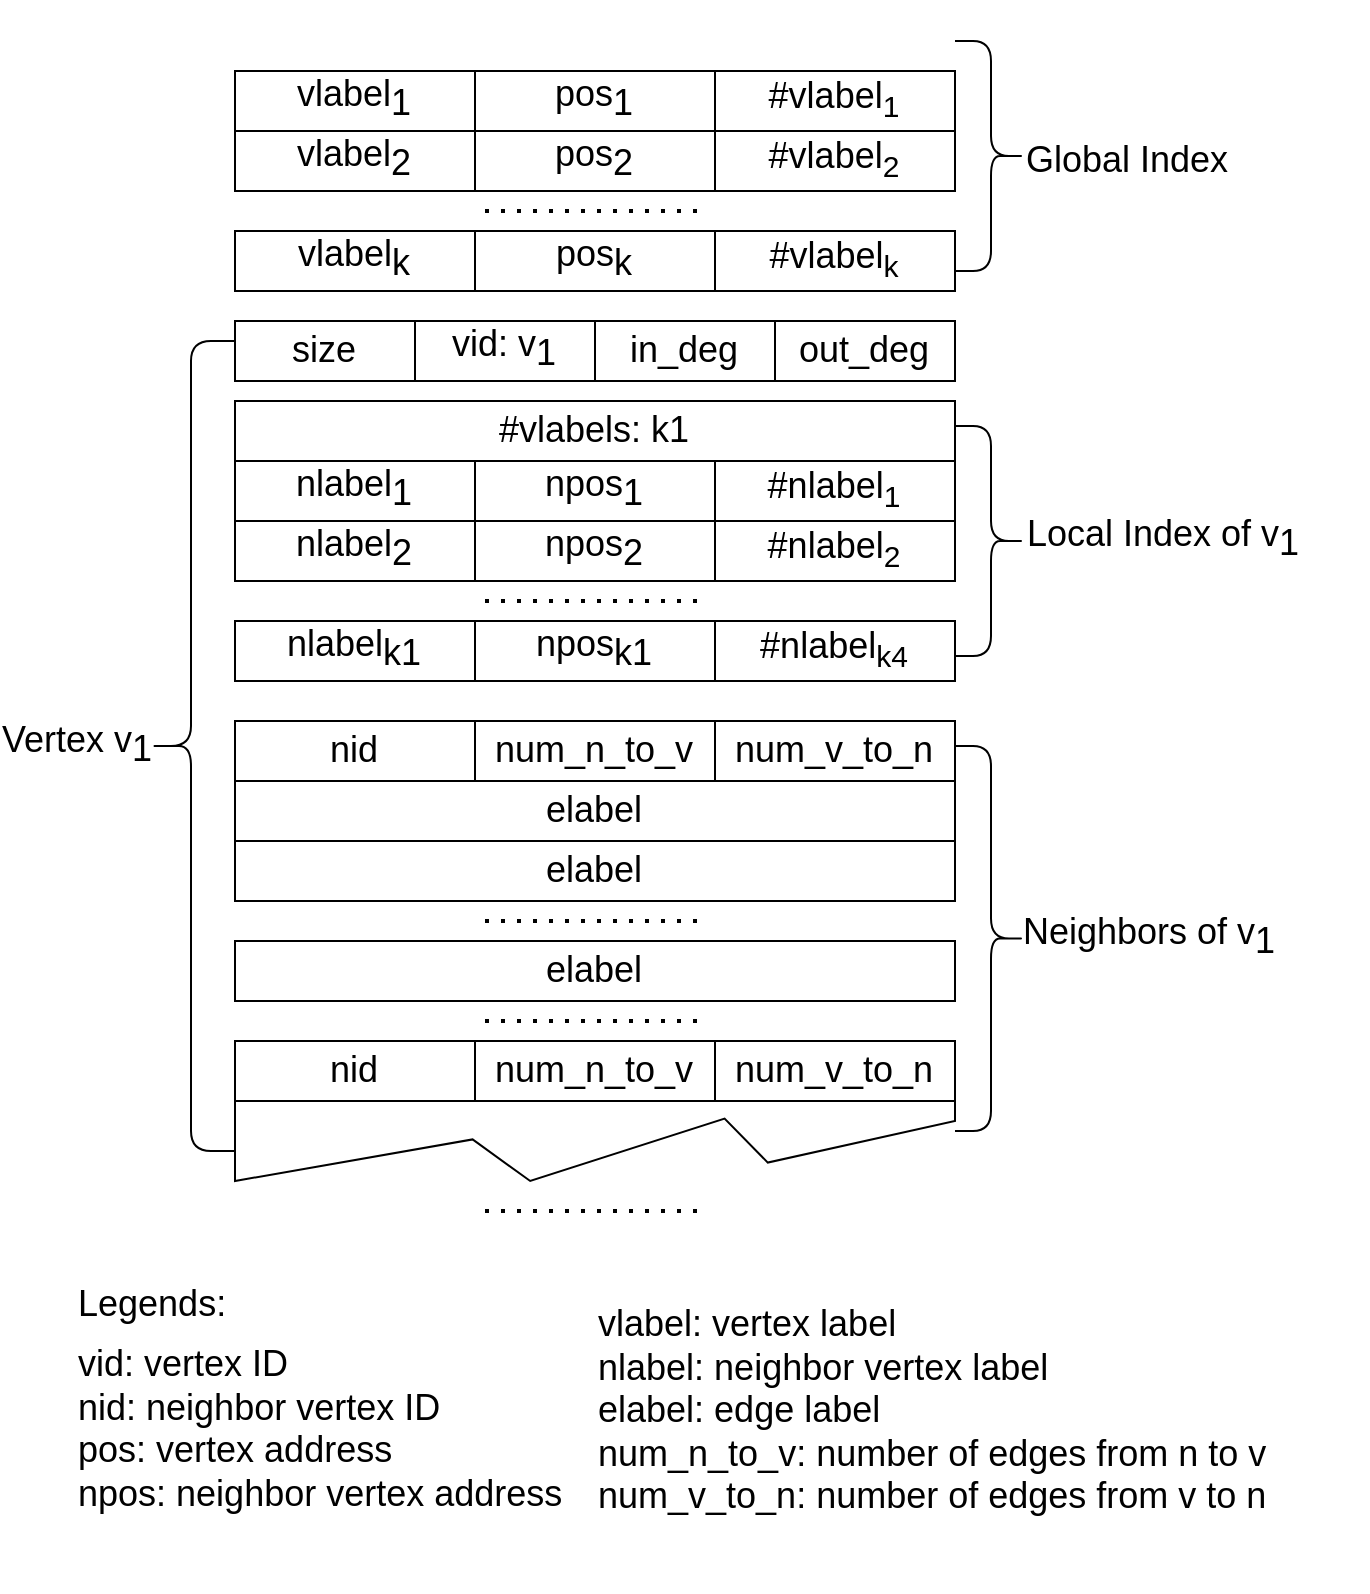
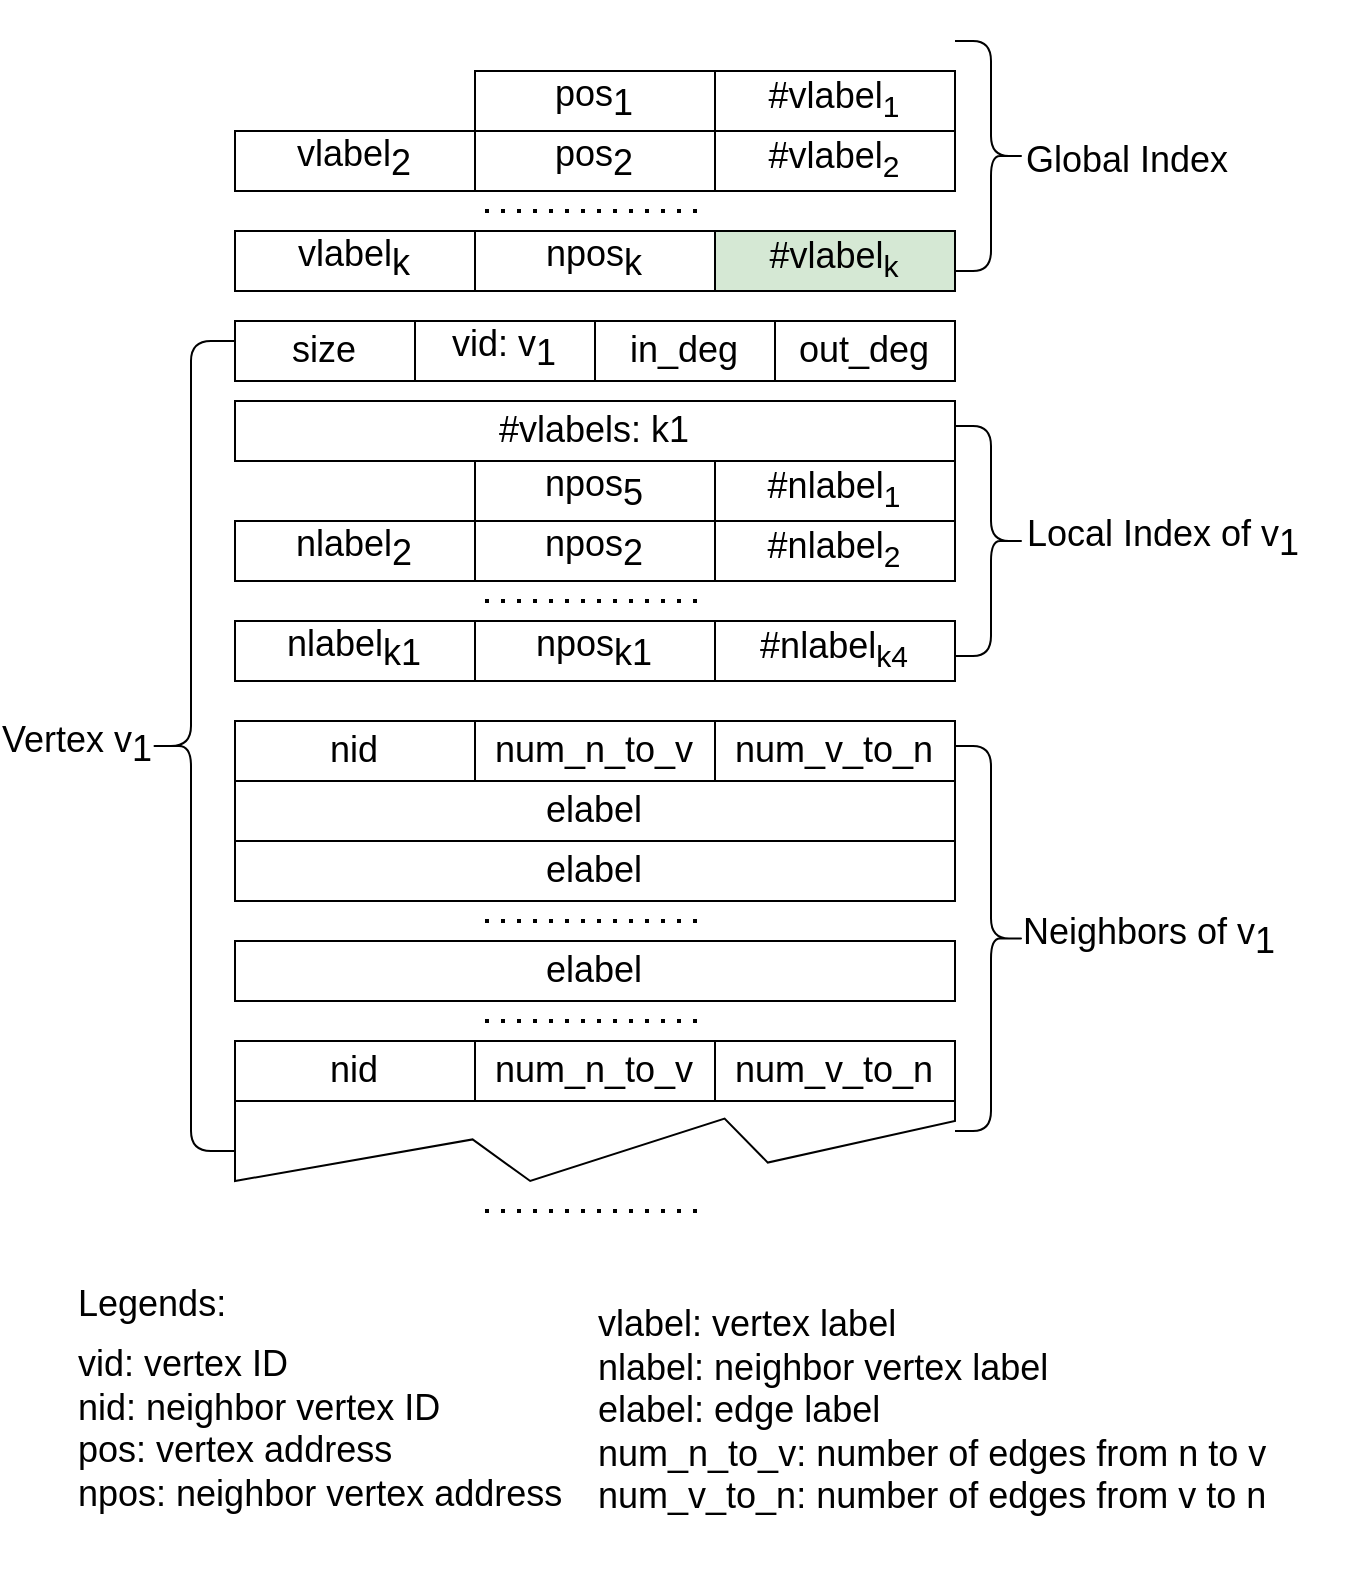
node "vlabel1": removed
node "posk": label "posk" -> "nposk"
node "#vlabelk": fillcolor #ffffff -> #d5e8d4
node "nlabel1": removed
node "npos1": label "npos1" -> "npos5"
